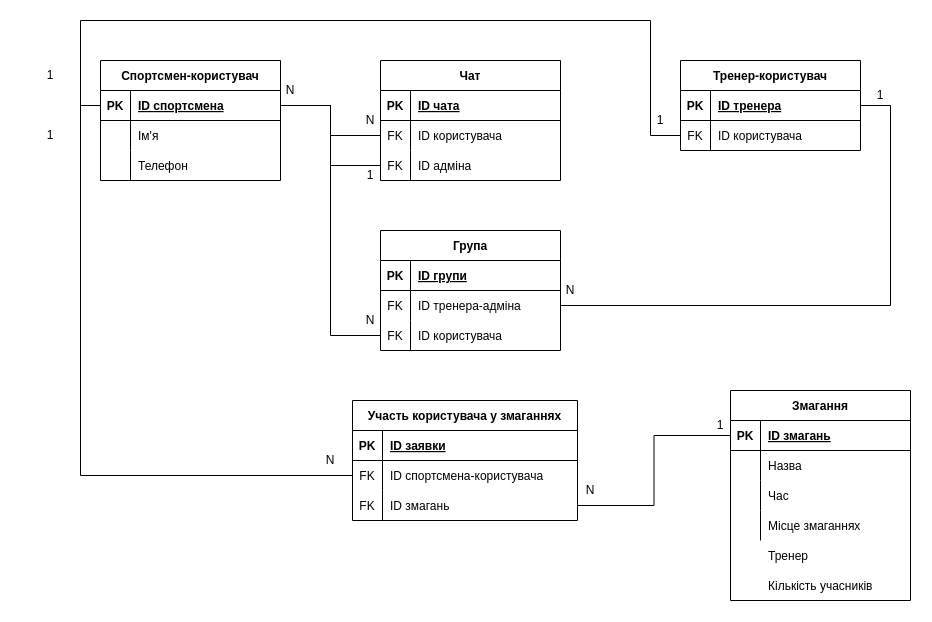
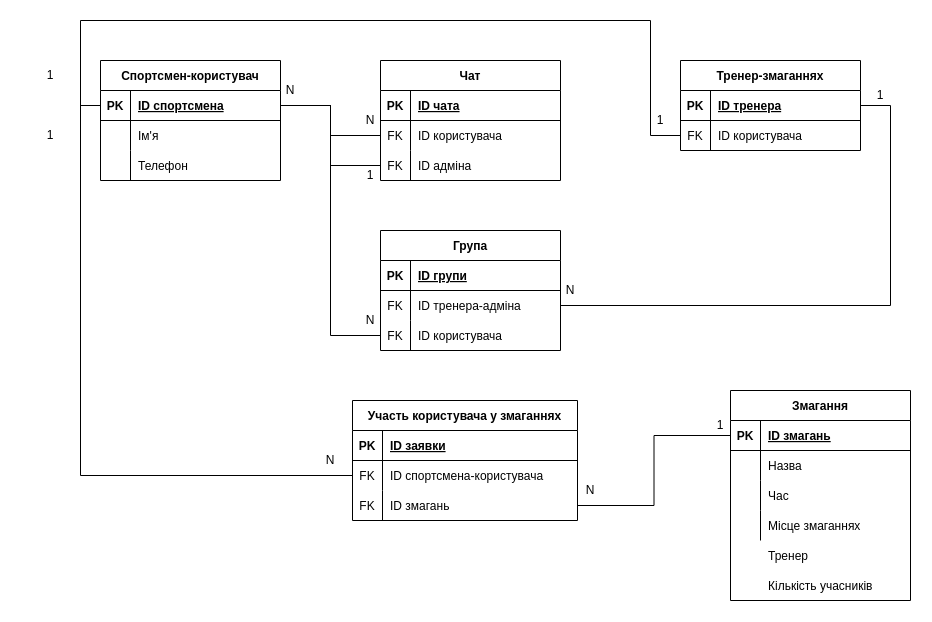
node "Тренер-користувач": label "Тренер-користувач" -> "Тренер-змаганнях"
